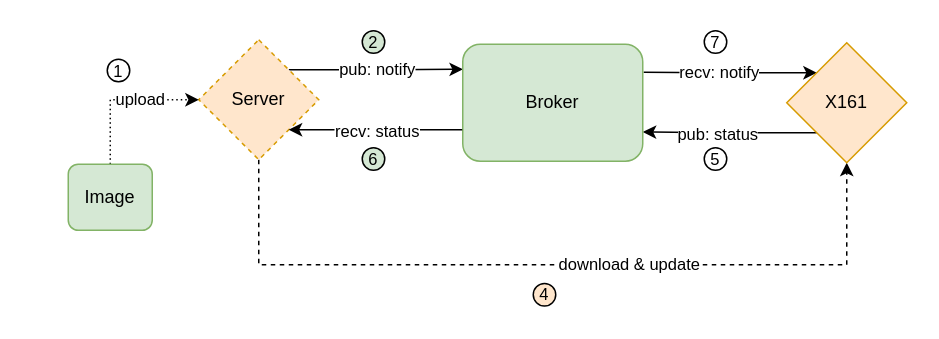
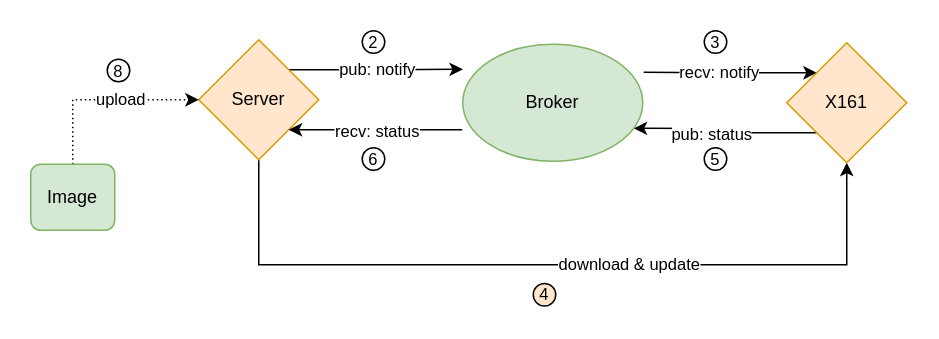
node "2": fillcolor #d5e8d4 -> #ffffff
node "7": label "7" -> "3"
node "1": label "1" -> "8"
node "Server": style dashed -> solid
node "Broker": shape rounded rectangle -> ellipse
node "6": fillcolor #d5e8d4 -> #ffffff
node "Image": moved (110, 197) -> (73, 197)
edge "Server" -> "X161": style dashed -> solid
